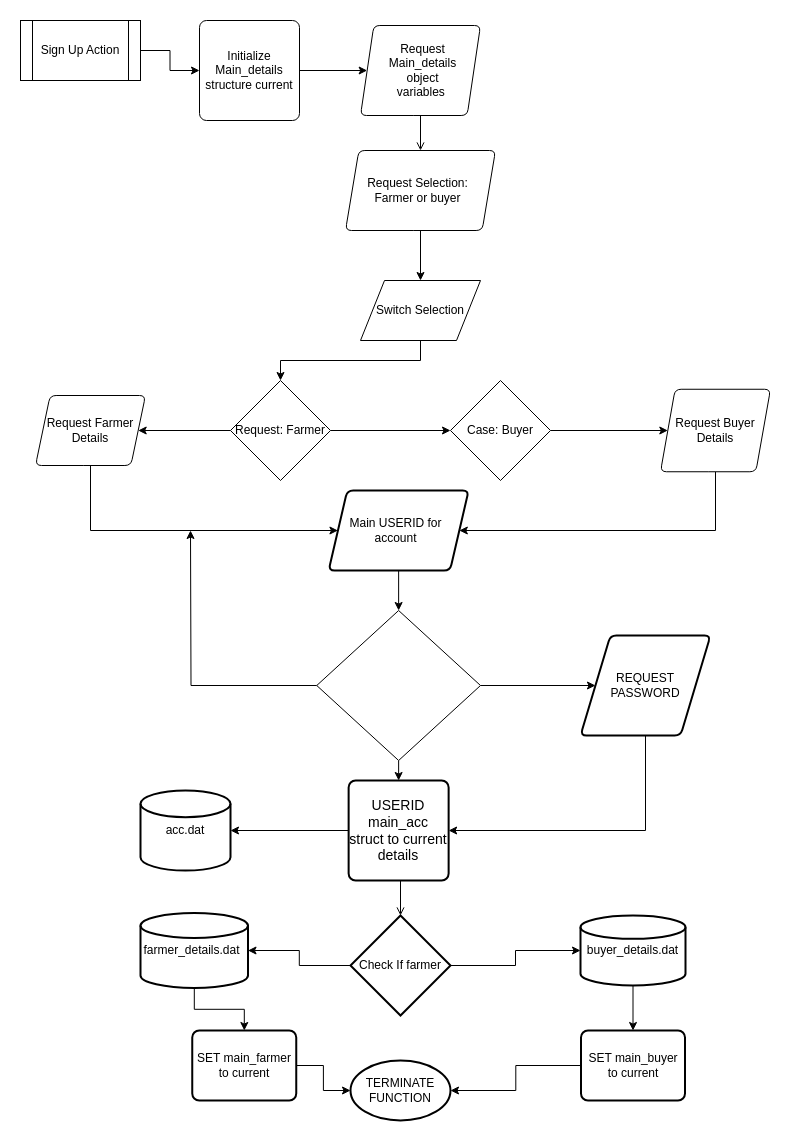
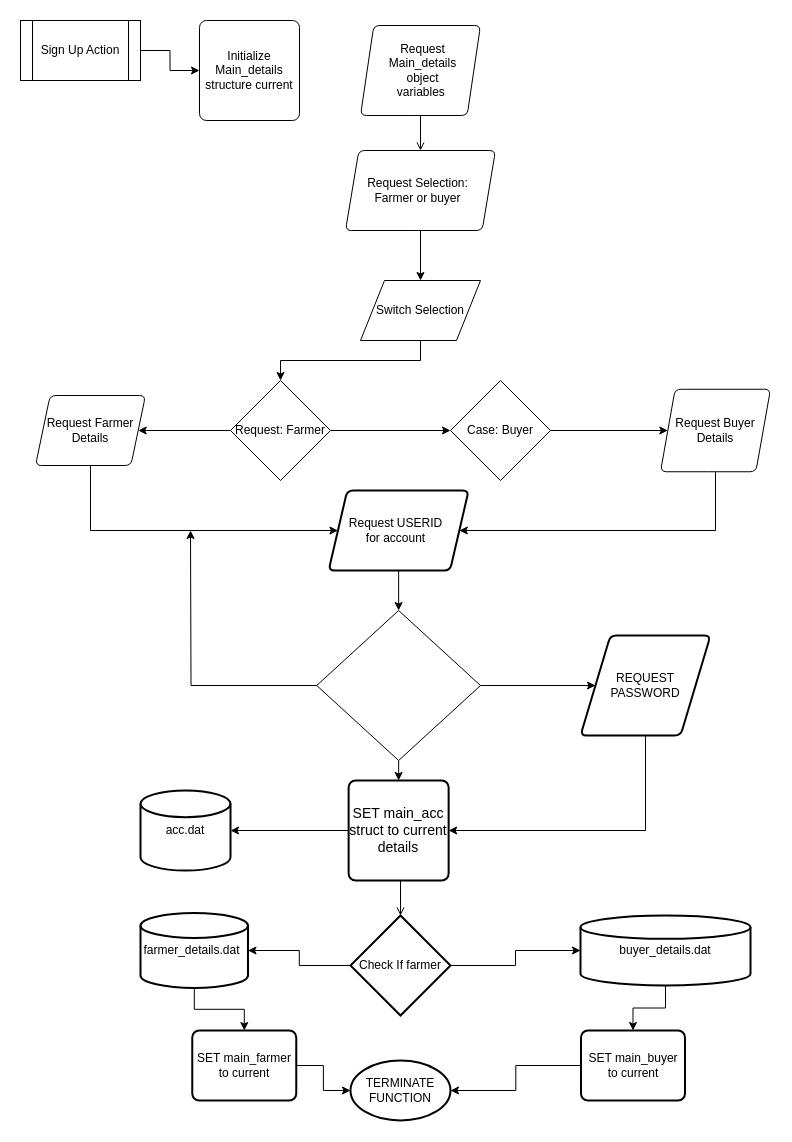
edge "Initialize Main_details structure current" -> "Request Main_details object variables": removed
node "Main USERID for account": label "Main USERID for account" -> "Request USERID for account"
node "USERID main_acc struct to current details": label "USERID main_acc struct to current details" -> "SET main_acc struct to current details"
node "buyer_details.dat": size 105x70 -> 170x70
